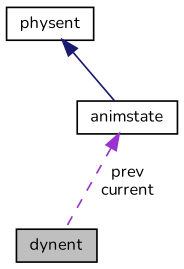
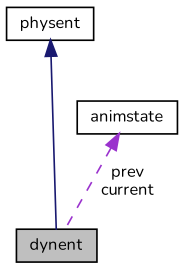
edge "animstate" -> "physent": now "dynent" -> "physent"
